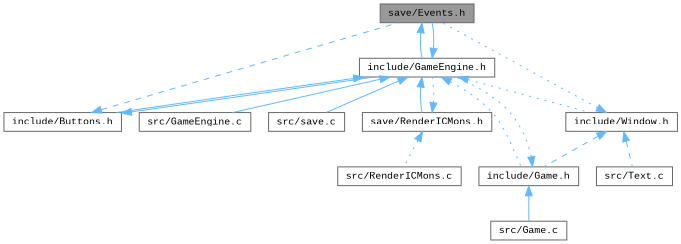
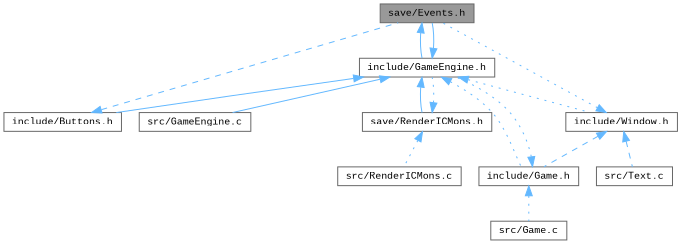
edge "include/GameEngine.h" -> "include/Buttons.h": removed
node "src/save.c": removed
edge "src/Game.c" -> "include/Game.h": style solid -> dotted
